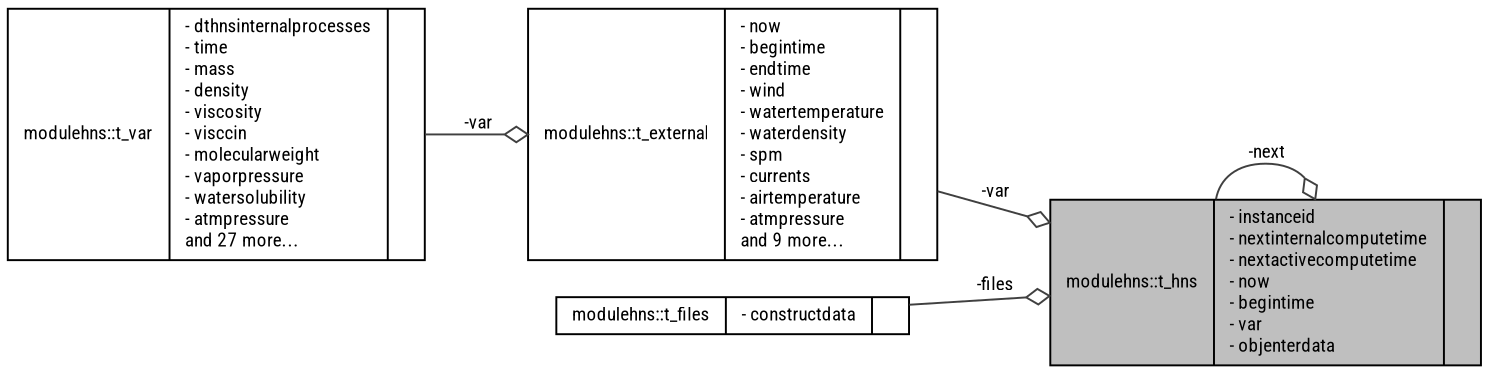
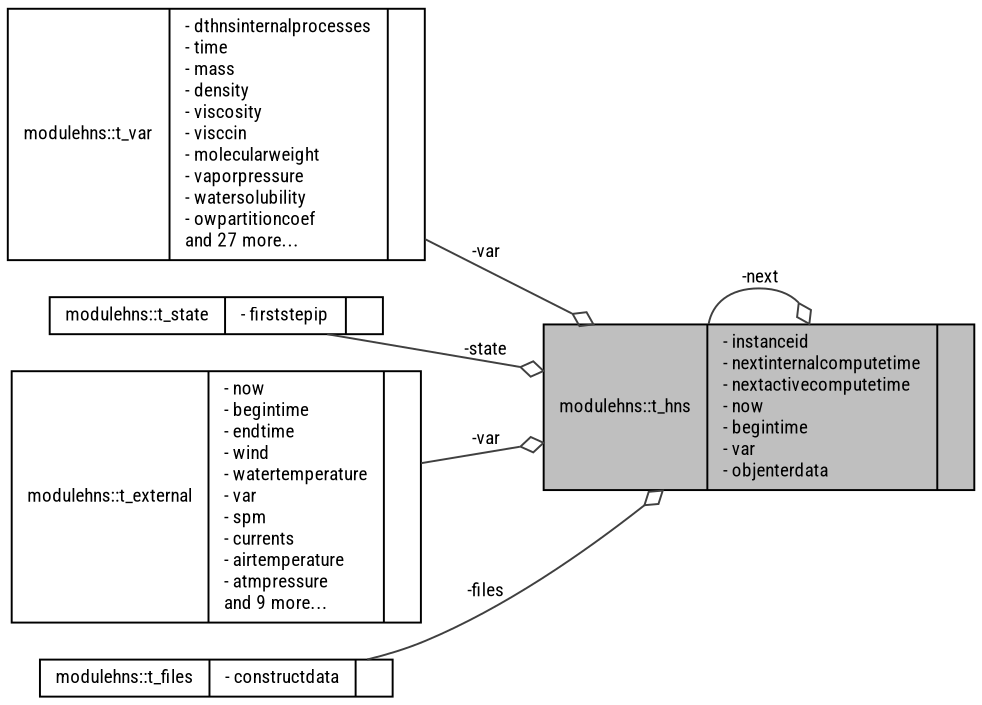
node "modulehns::t_external": text "- waterdensity" -> "- var"
edge "modulehns::t_var" -> "modulehns::t_external": now "modulehns::t_var" -> "modulehns::t_hns"
node "modulehns::t_var": text "- atmpressure" -> "- owpartitioncoef"
node "modulehns::t_state": added
